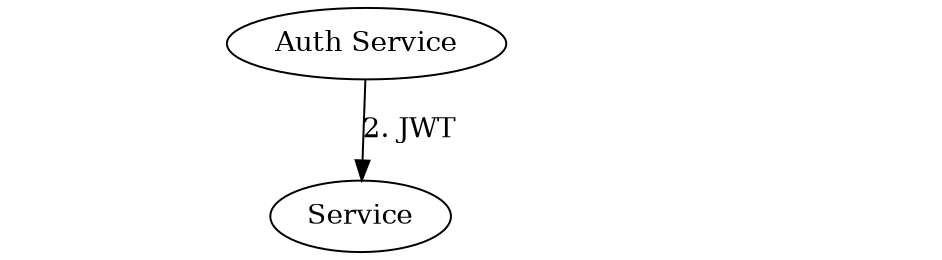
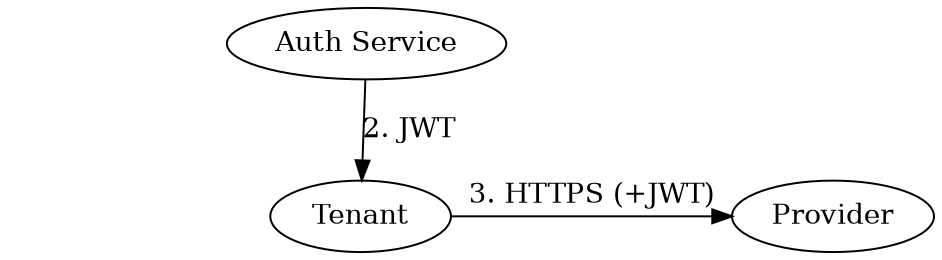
node "Service": label "Service" -> "Tenant"
node "Provider": added
